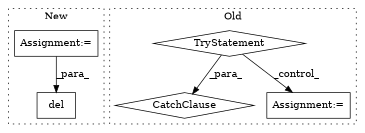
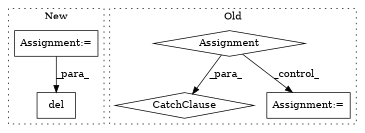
node "TryStatement": label "TryStatement" -> "Assignment"
